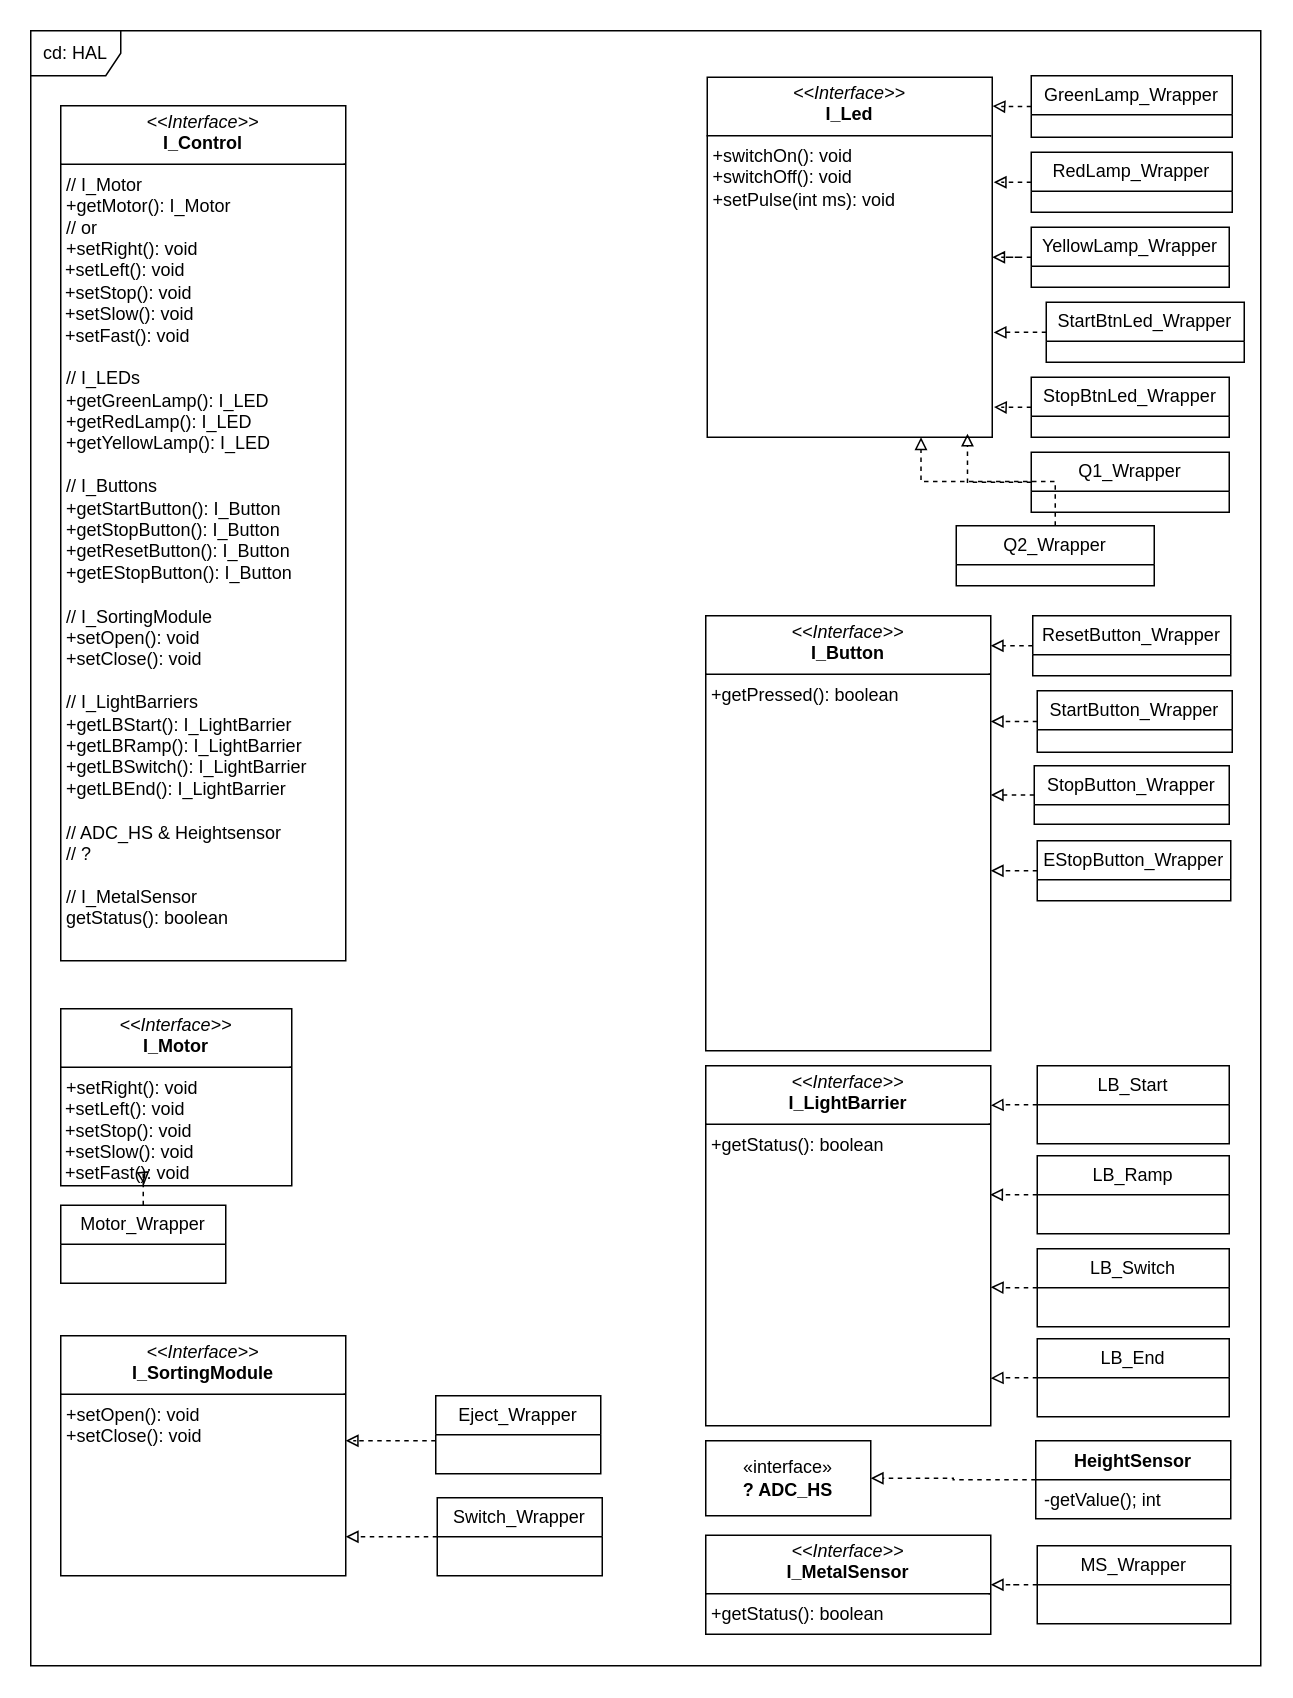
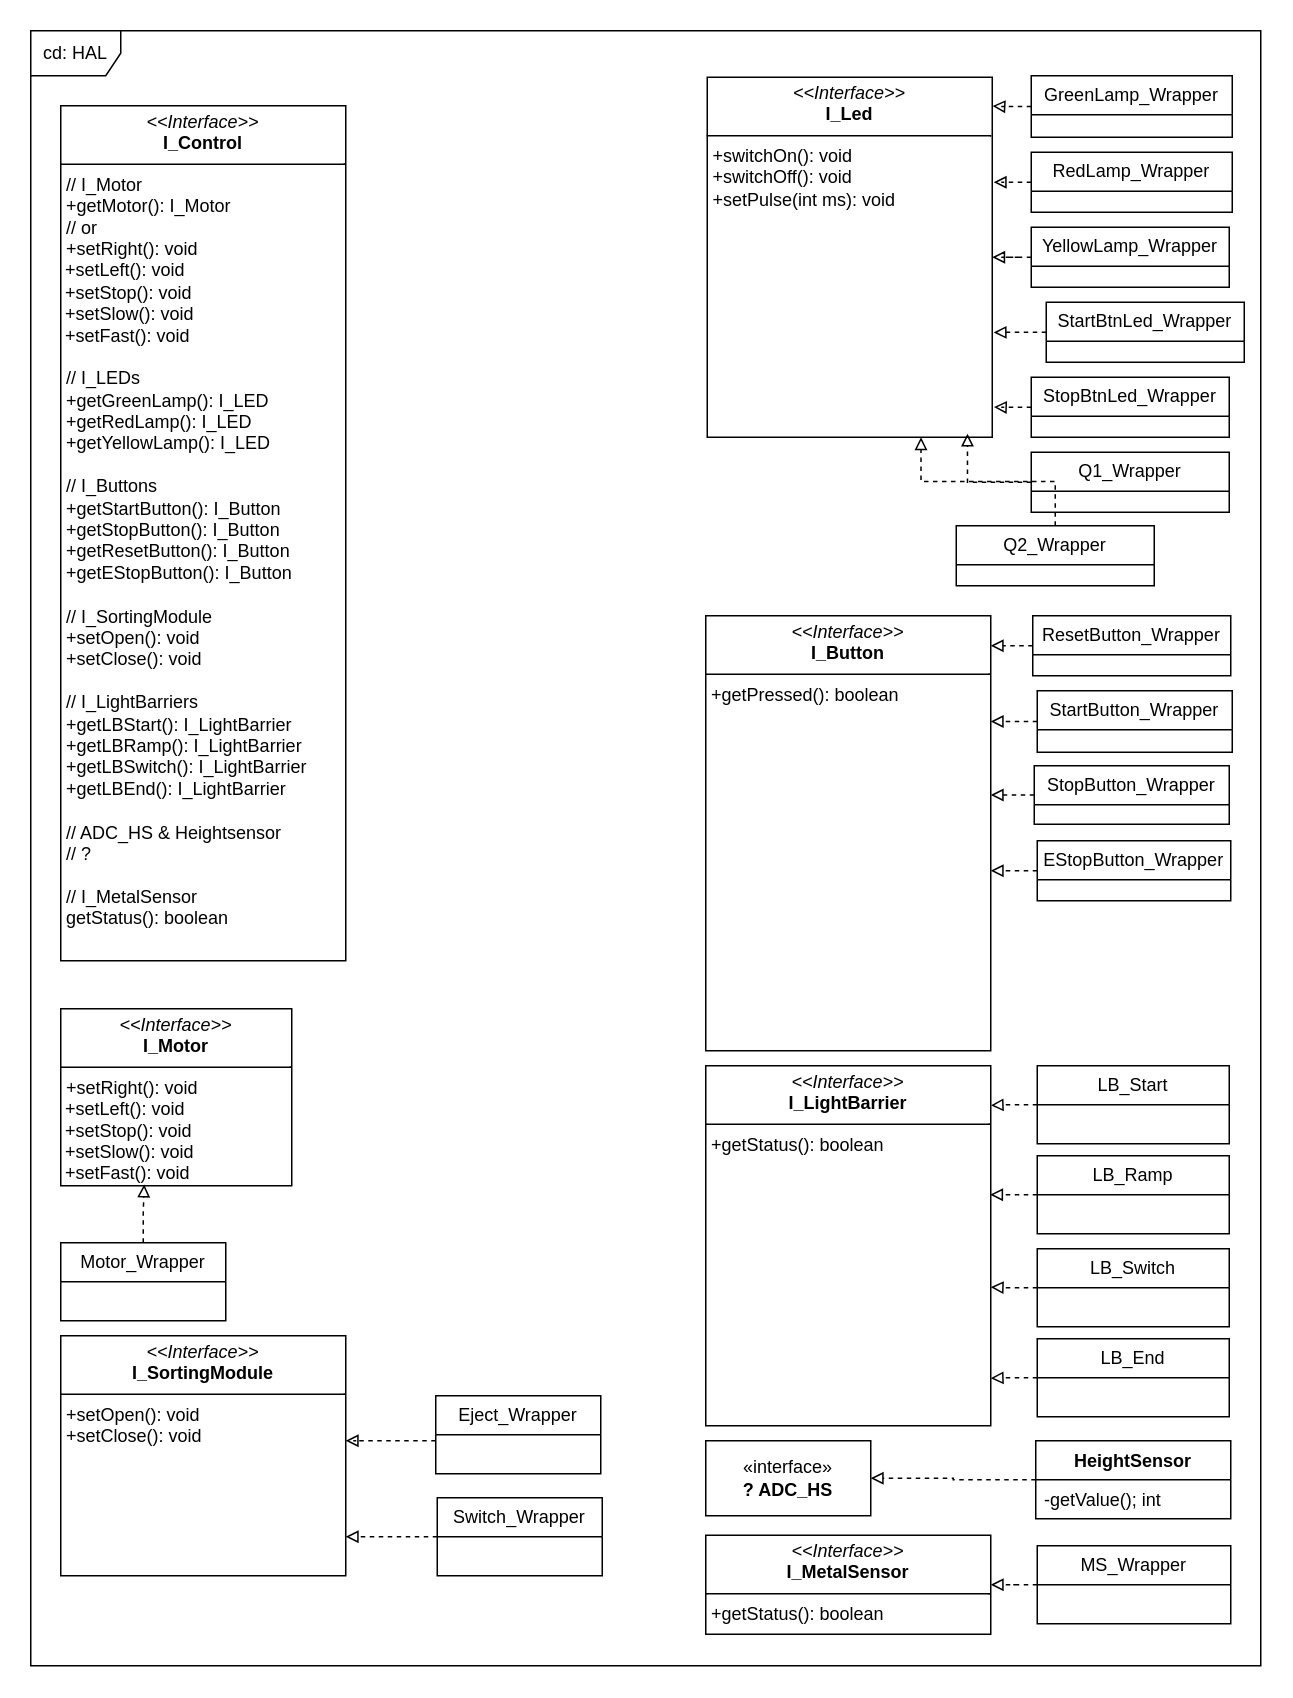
node "Motor_Wrapper": moved (143, 1244) -> (143, 1282)
